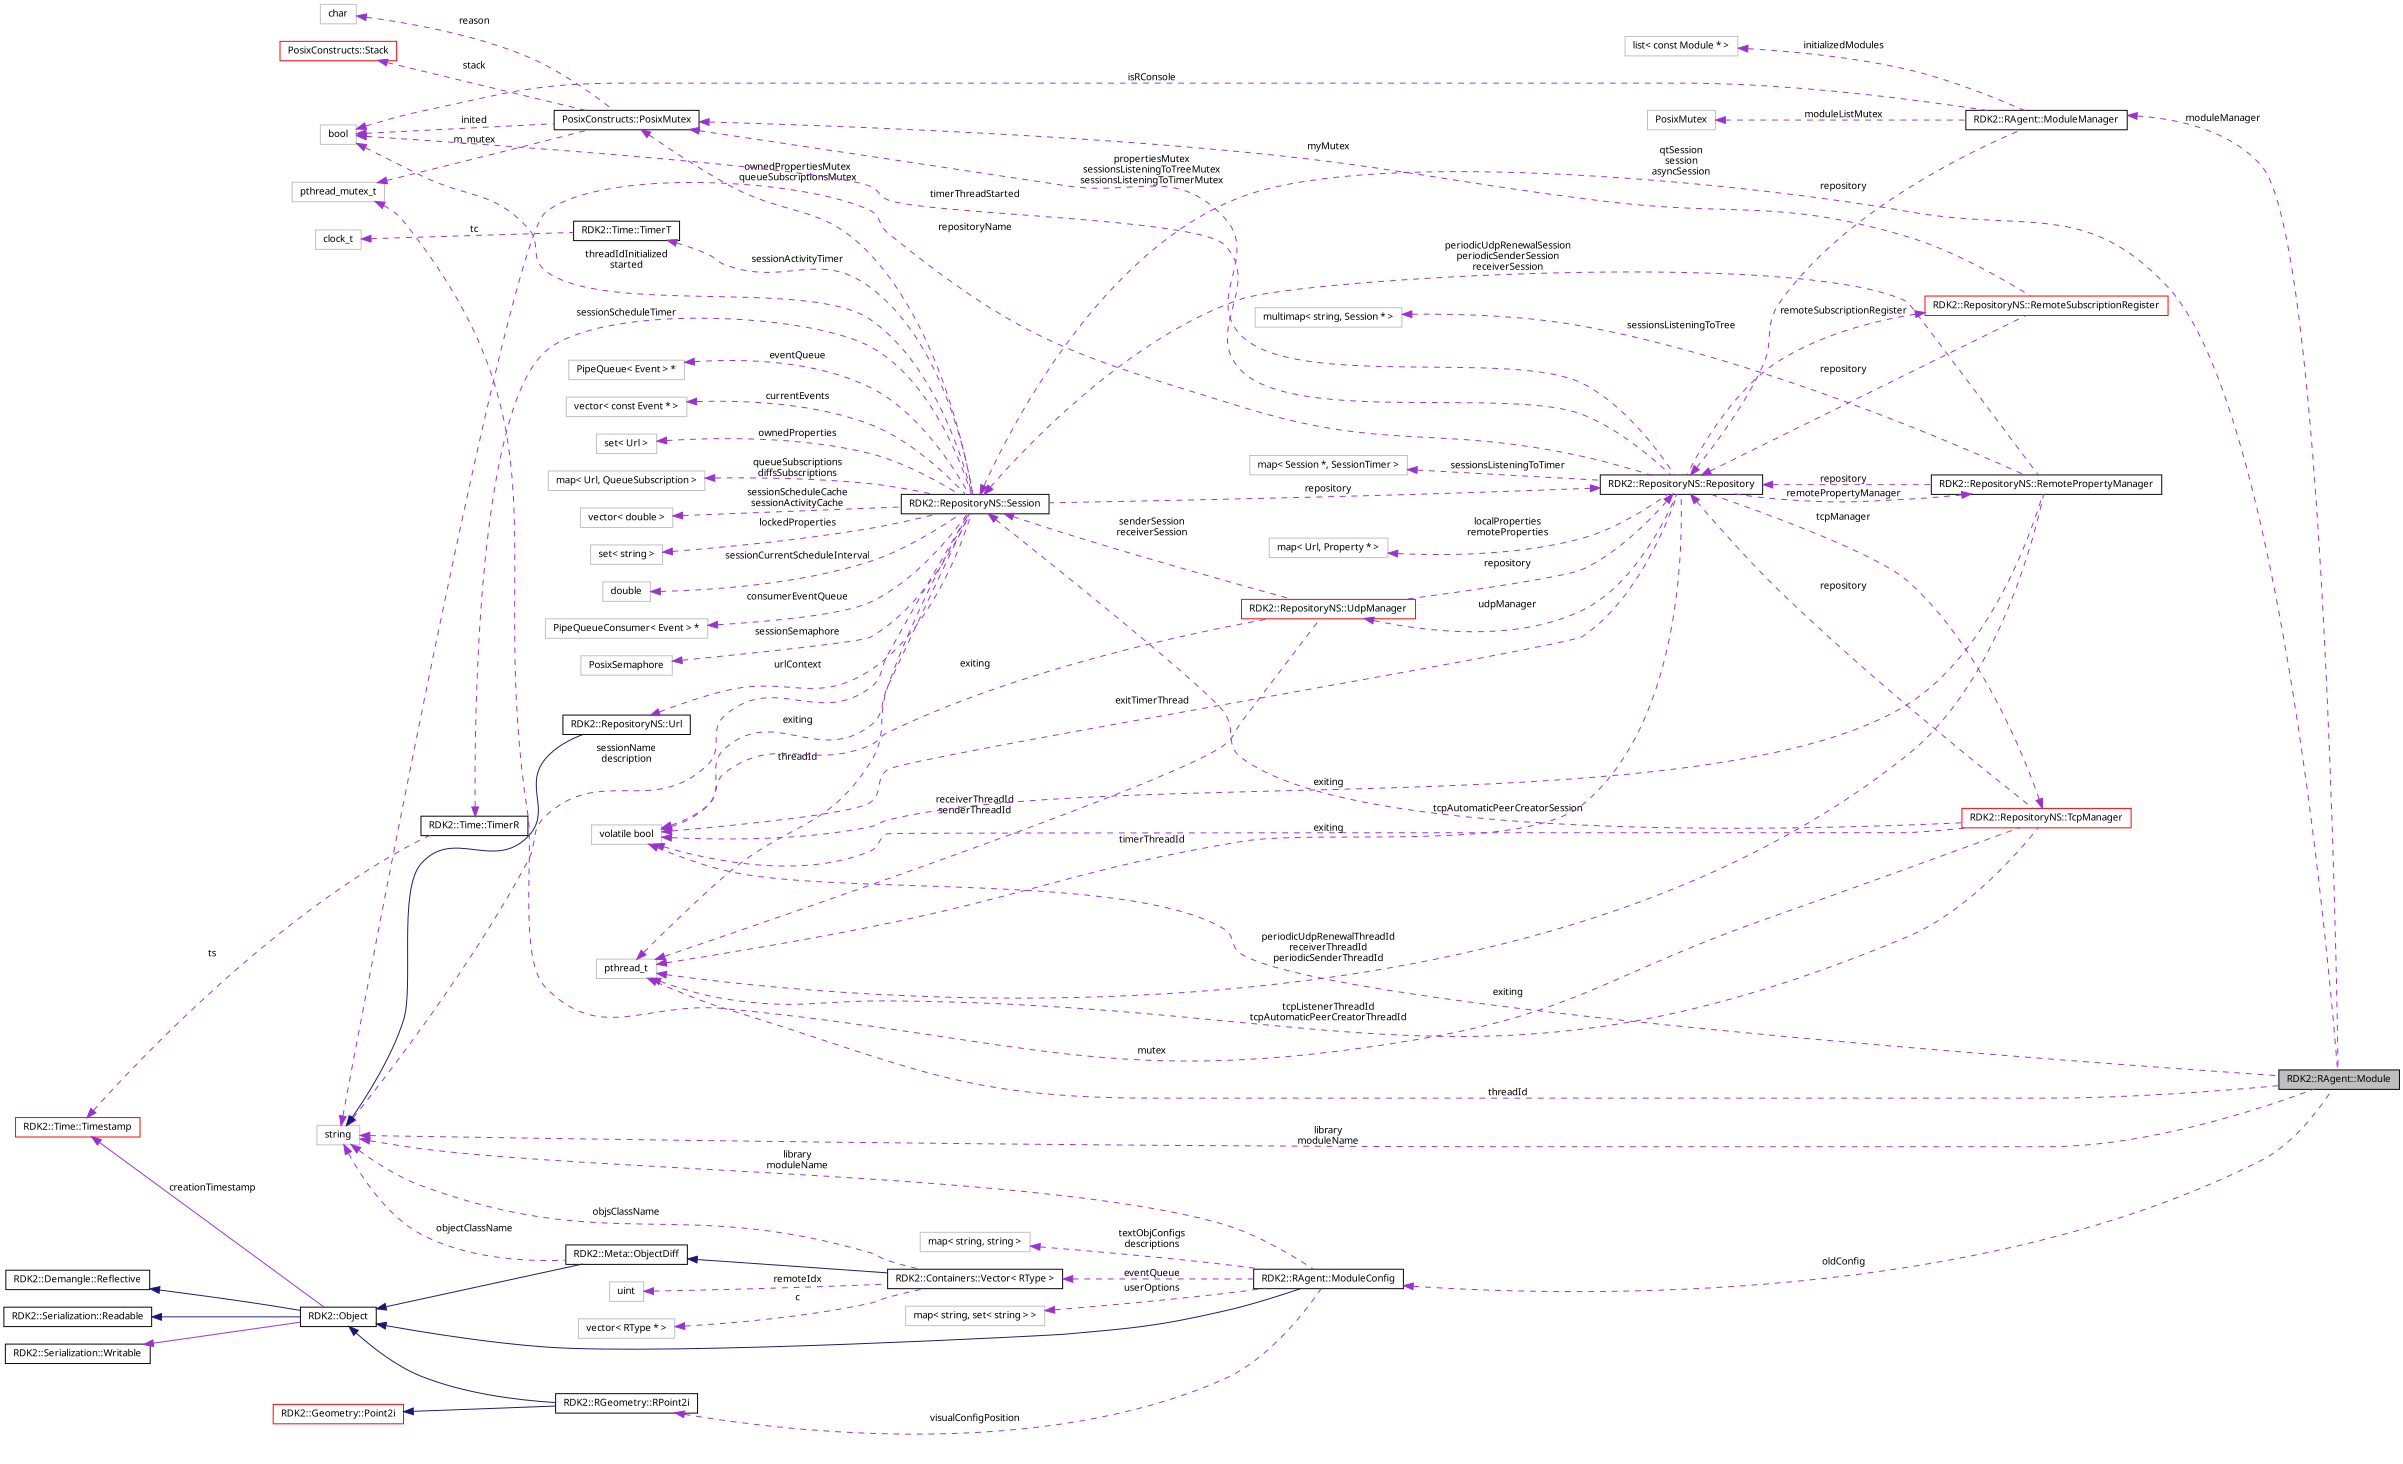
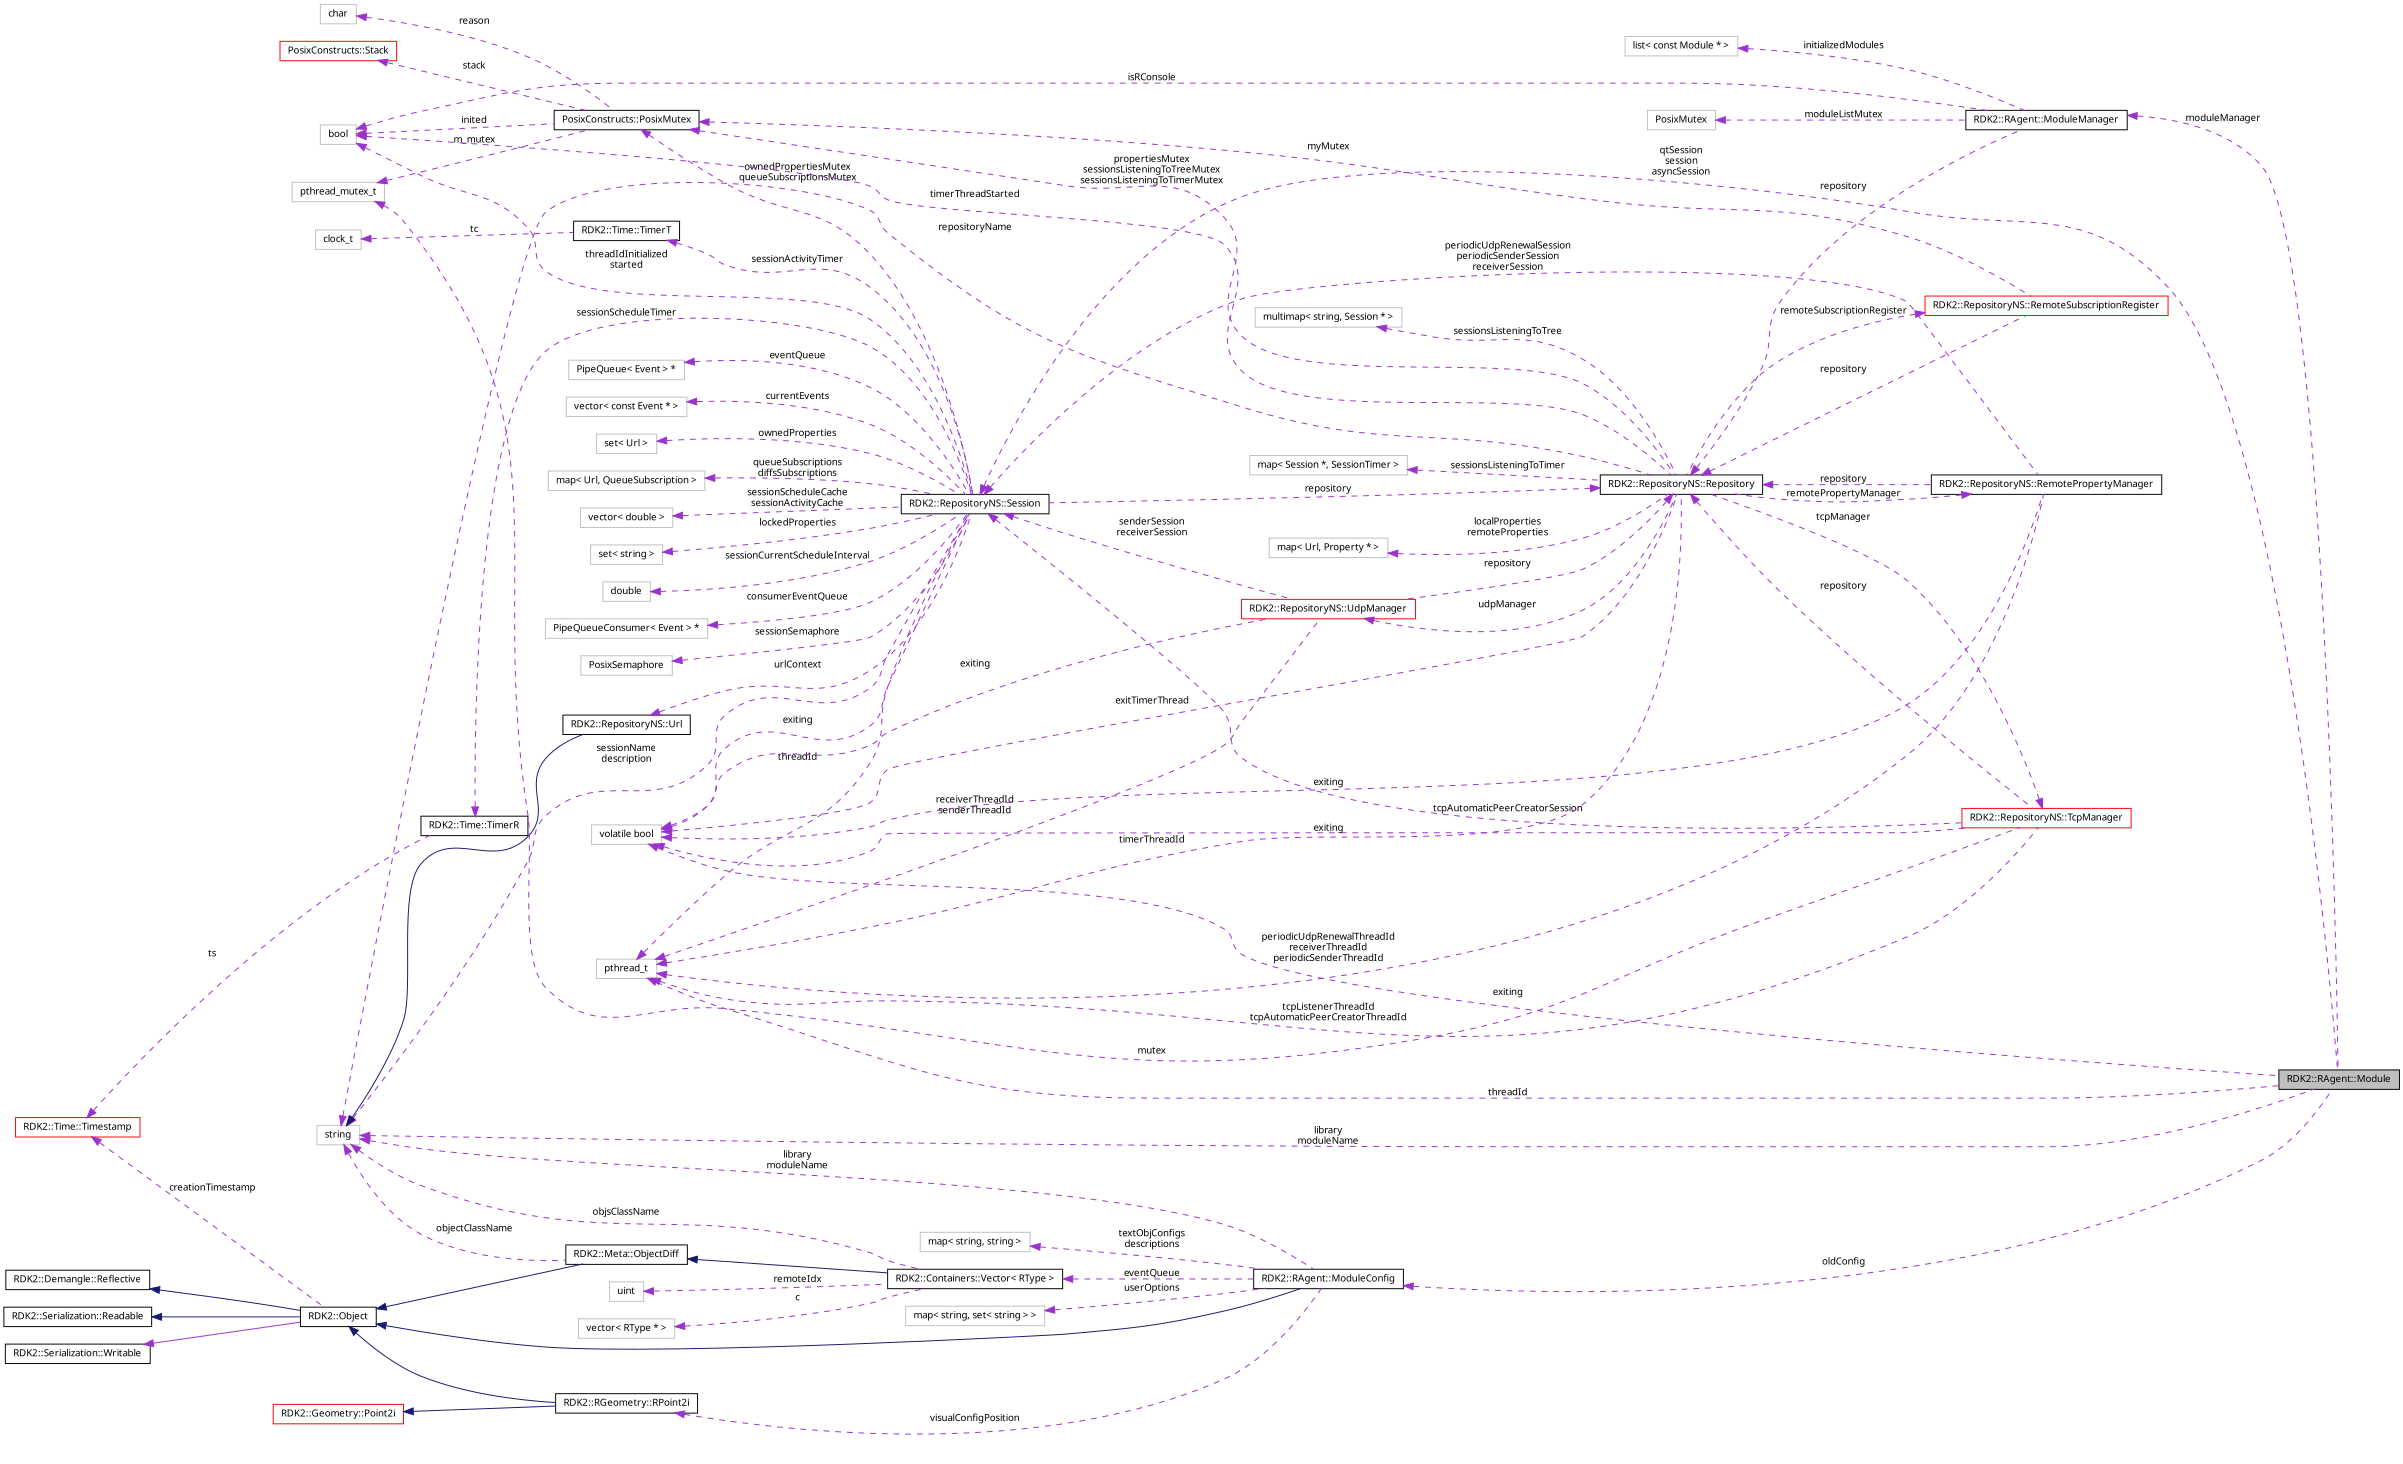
edge "RDK2::RepositoryNS::RemotePropertyManager" -> "multimap< string, Session * >": now "RDK2::RepositoryNS::Repository" -> "multimap< string, Session * >"
edge "RDK2::Object" -> "RDK2::Time::Timestamp": style solid -> dashed
